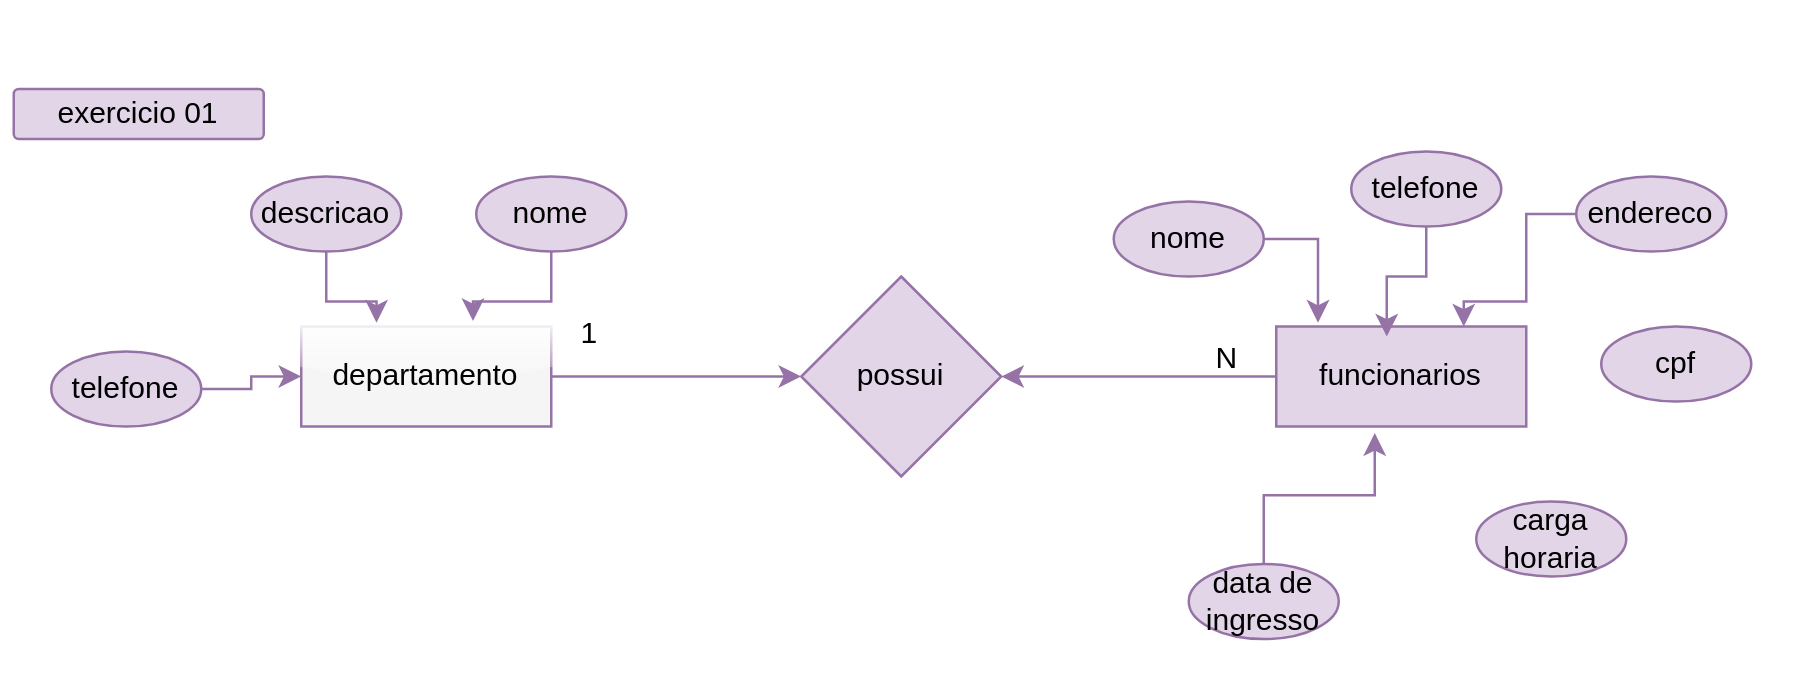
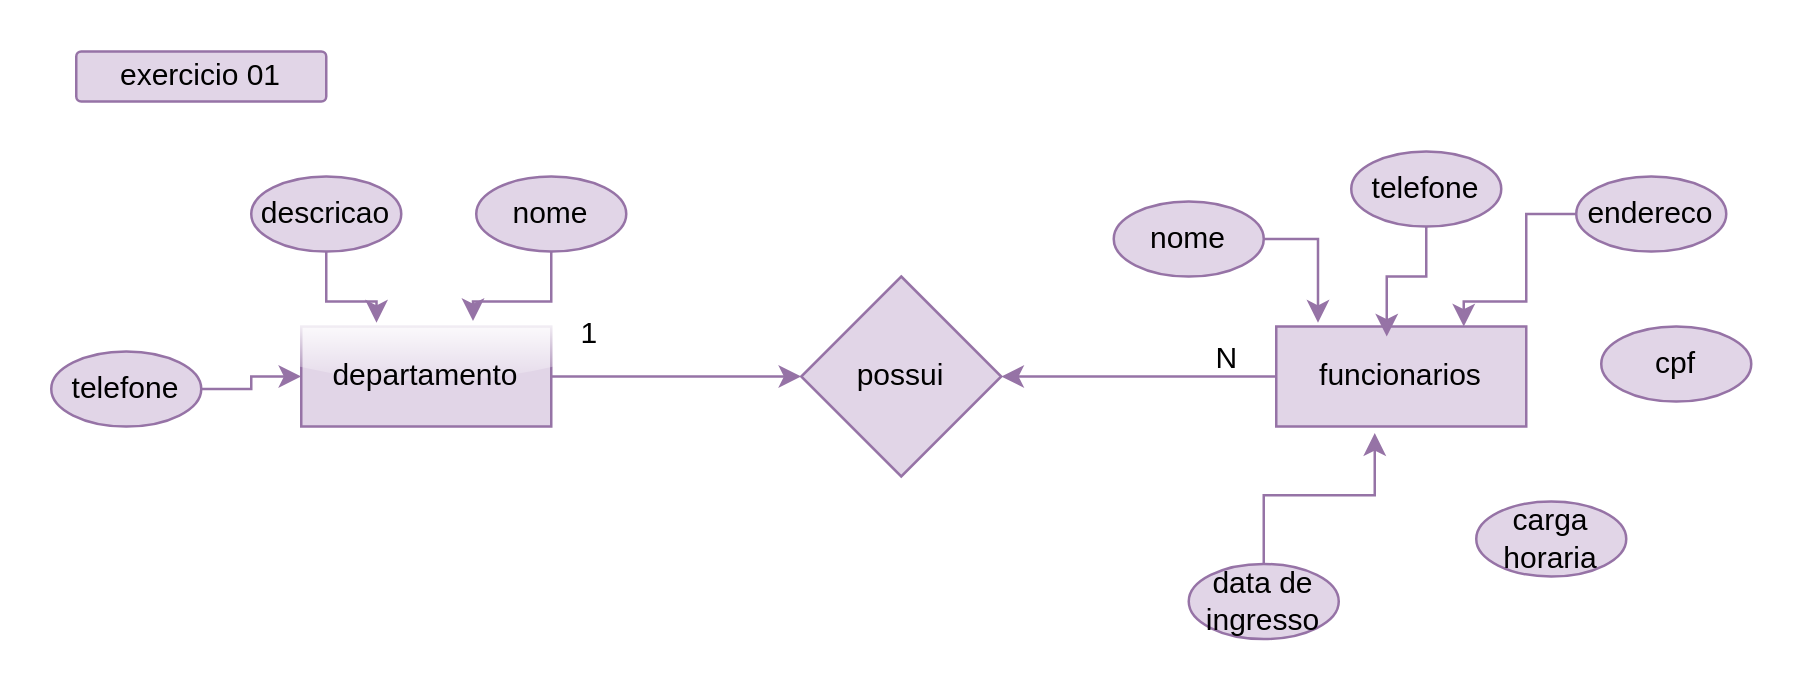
node "exercicio 01": moved (139, 114) -> (201, 76)
node "departamento": fillcolor #f5f5f5 -> #e1d5e7
